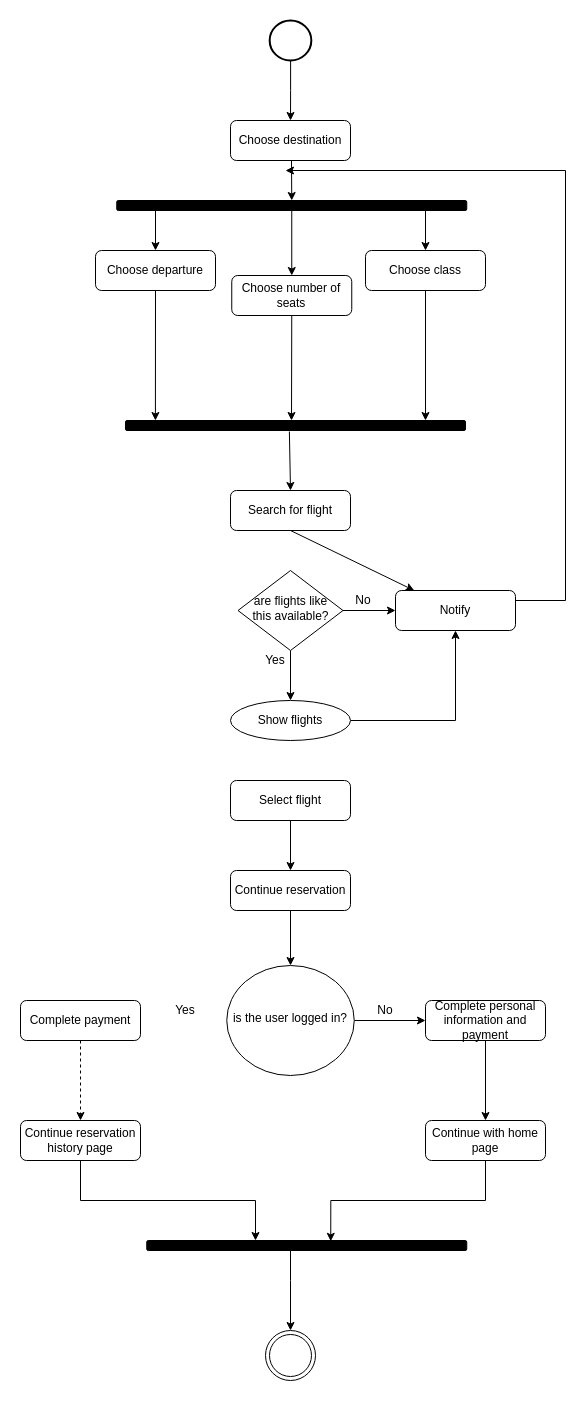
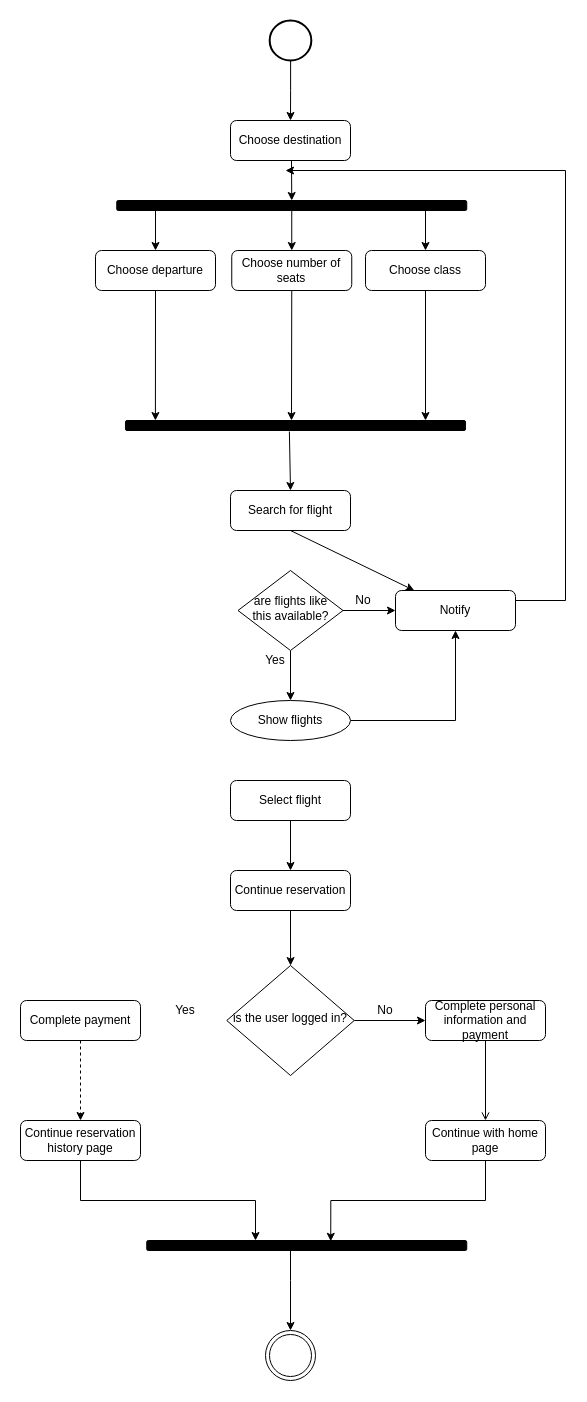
node "Choose number of seats": moved (292, 296) -> (292, 271)
node "is the user logged in?": shape ellipse -> diamond
edge "Complete personal information and payment" -> "Continue with home page": arrowhead classic -> open
